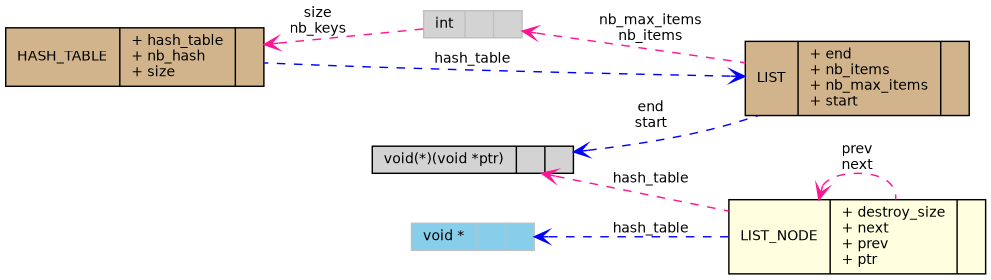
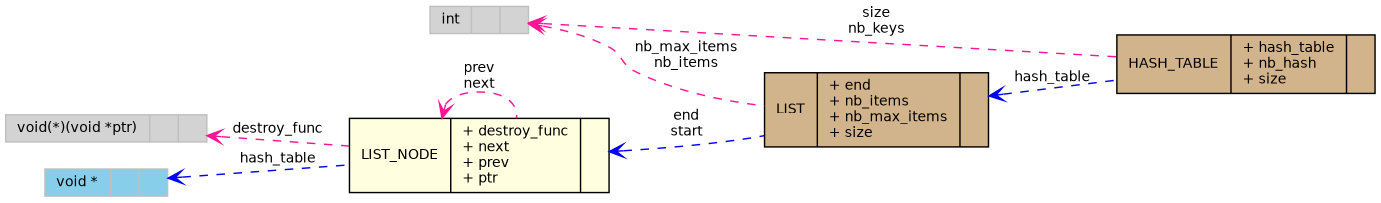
edge "int" -> "HASH_TABLE": reversed
node "LIST": text "+ start" -> "+ size"
edge "LIST" -> "void(*)(void *ptr)": now "LIST" -> "LIST_NODE"
node "void(*)(void *ptr)": color black -> grey75
edge "LIST_NODE" -> "void(*)(void *ptr)": label "hash_table" -> "destroy_func"
node "LIST_NODE": text "+ destroy_size" -> "+ destroy_func"
